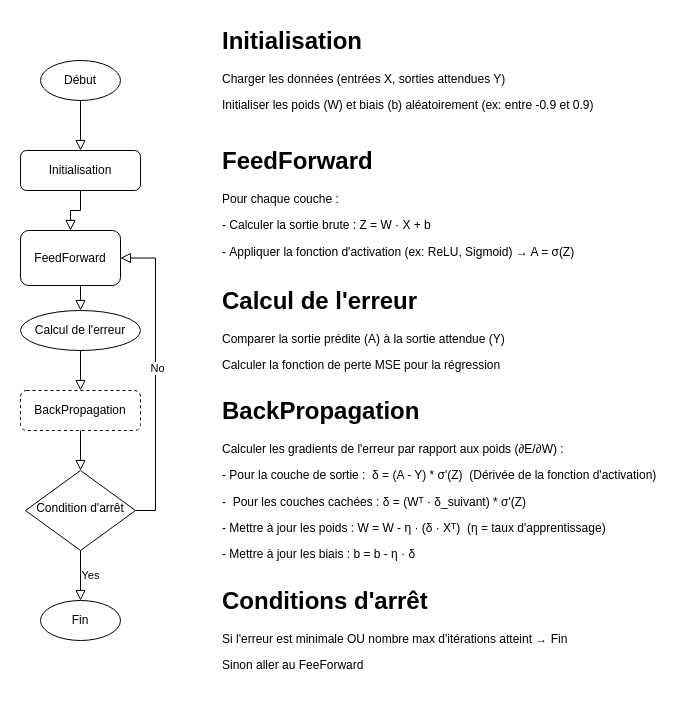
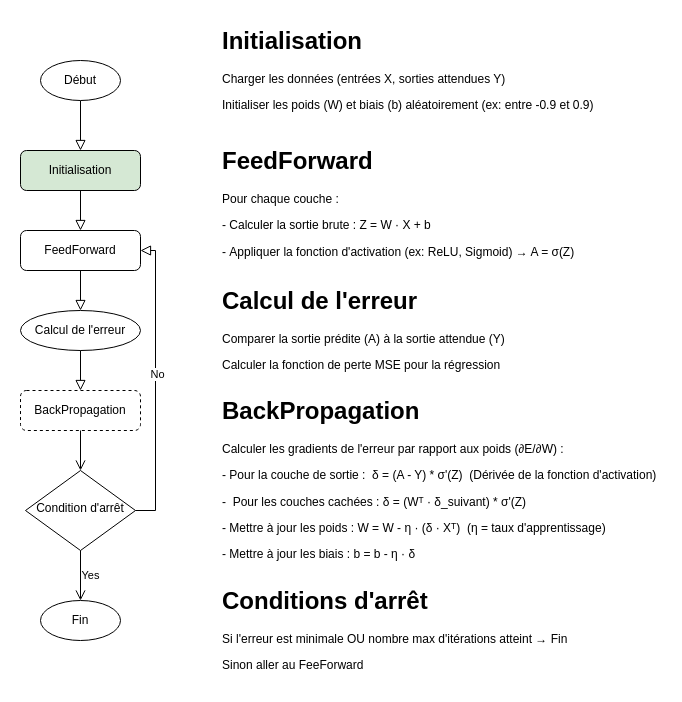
node "Initialisation": fillcolor #ffffff -> #d5e8d4
node "FeedForward": size 100x55 -> 120x40
edge "BackPropagation" -> "Condition d'arrêt": arrowhead block -> open
edge "Condition d'arrêt" -> "Fin": arrowhead block -> open
